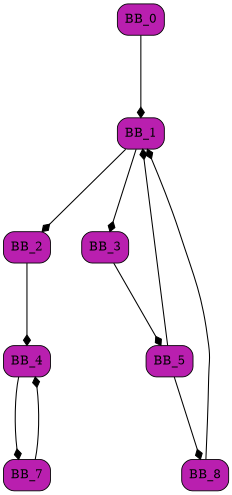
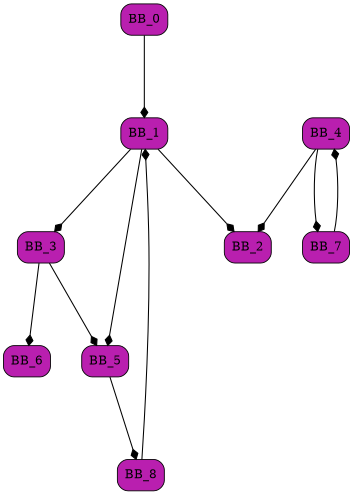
edge "BB_5" -> "BB_1": reversed
edge "BB_2" -> "BB_4": reversed
node "BB_6": added
